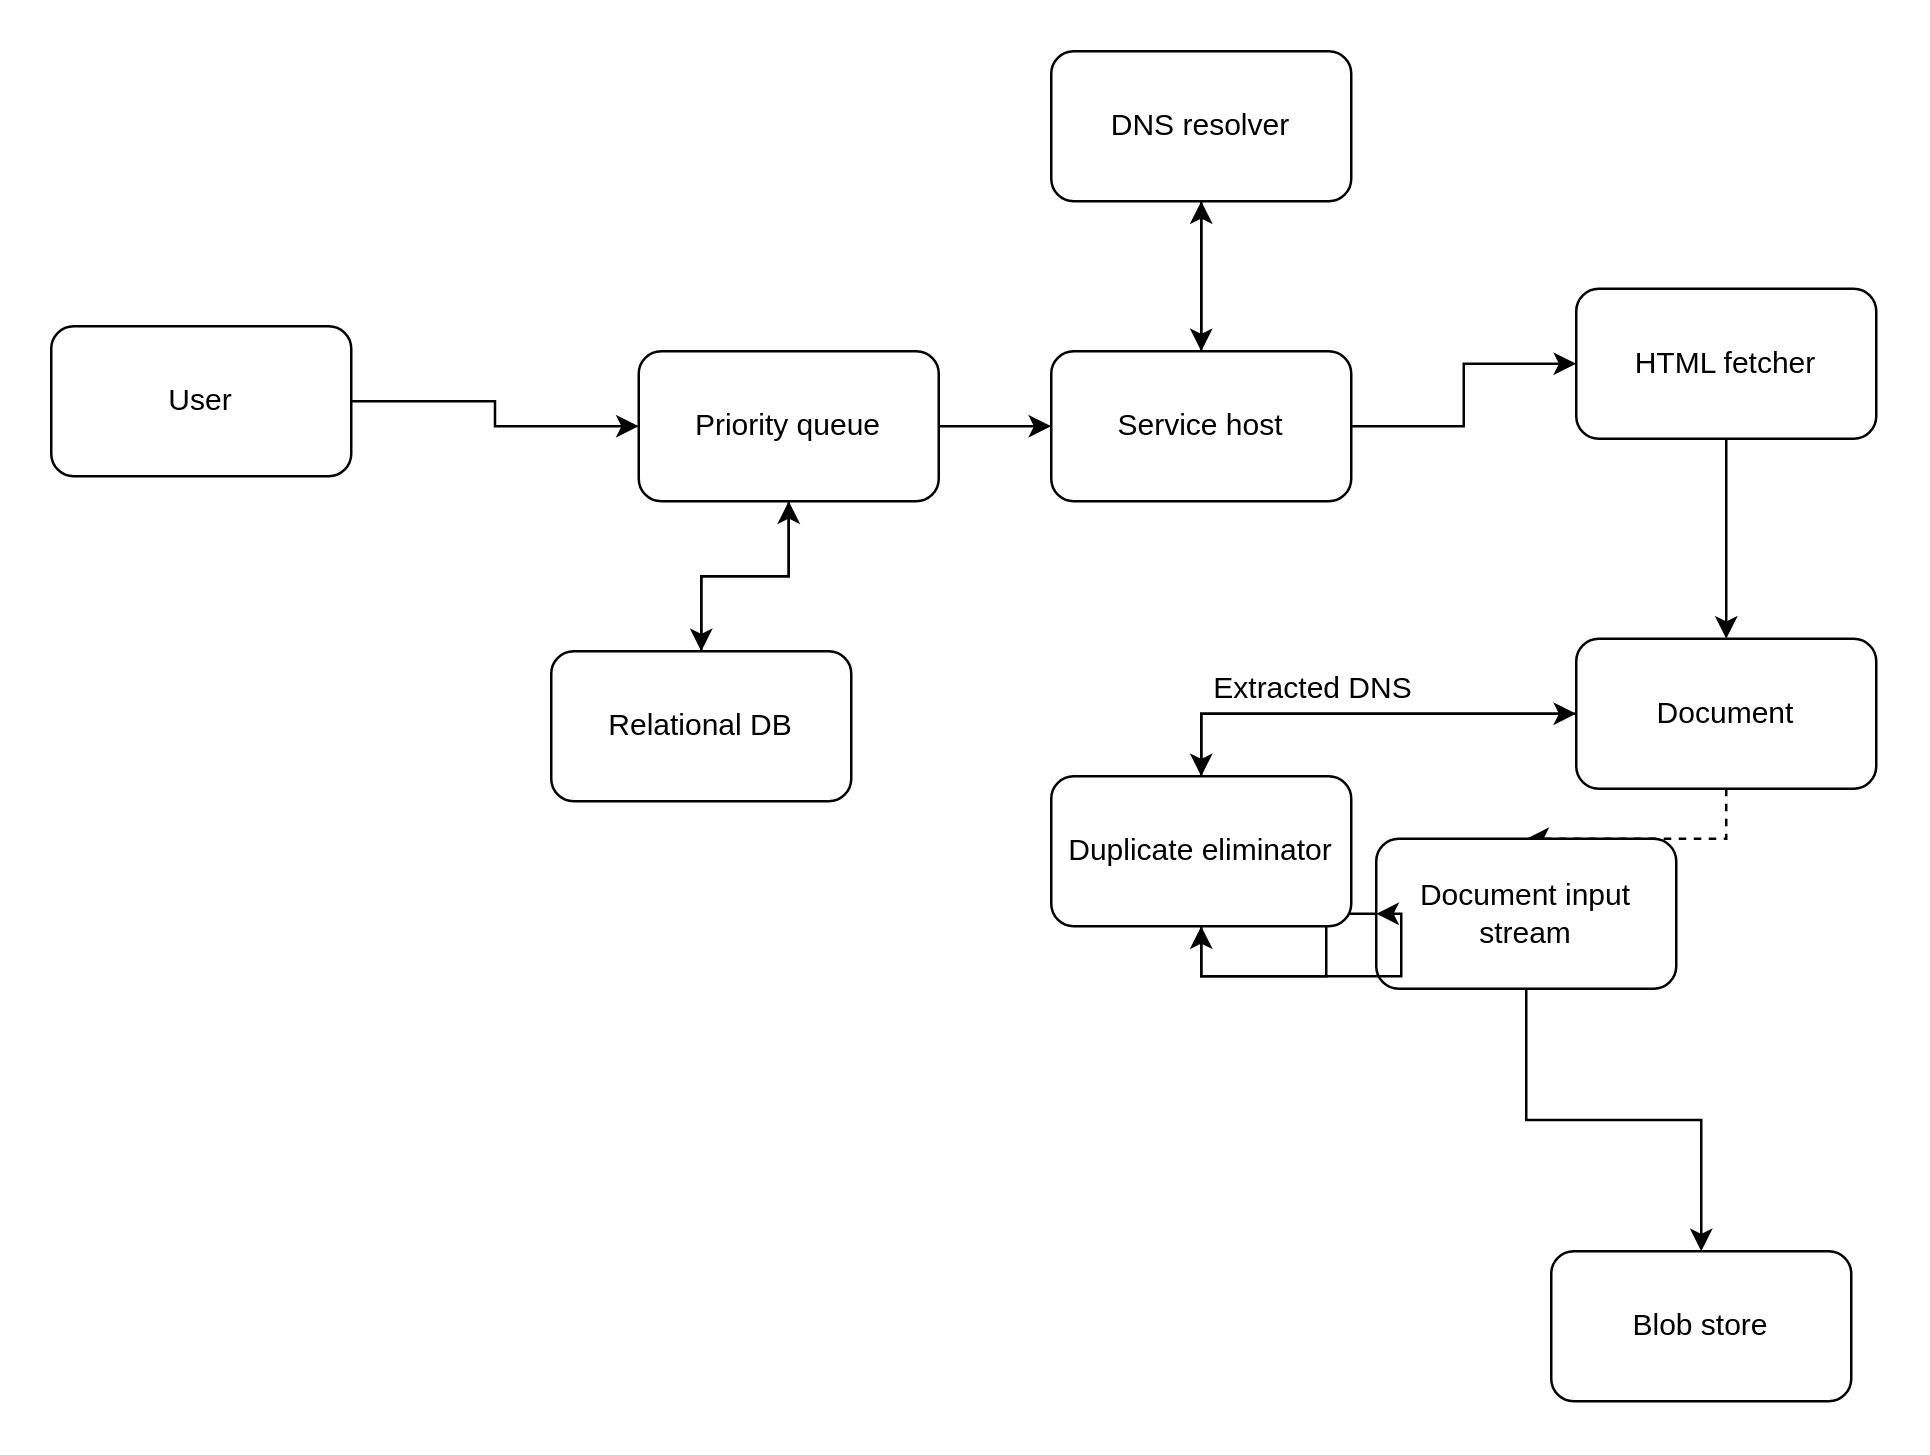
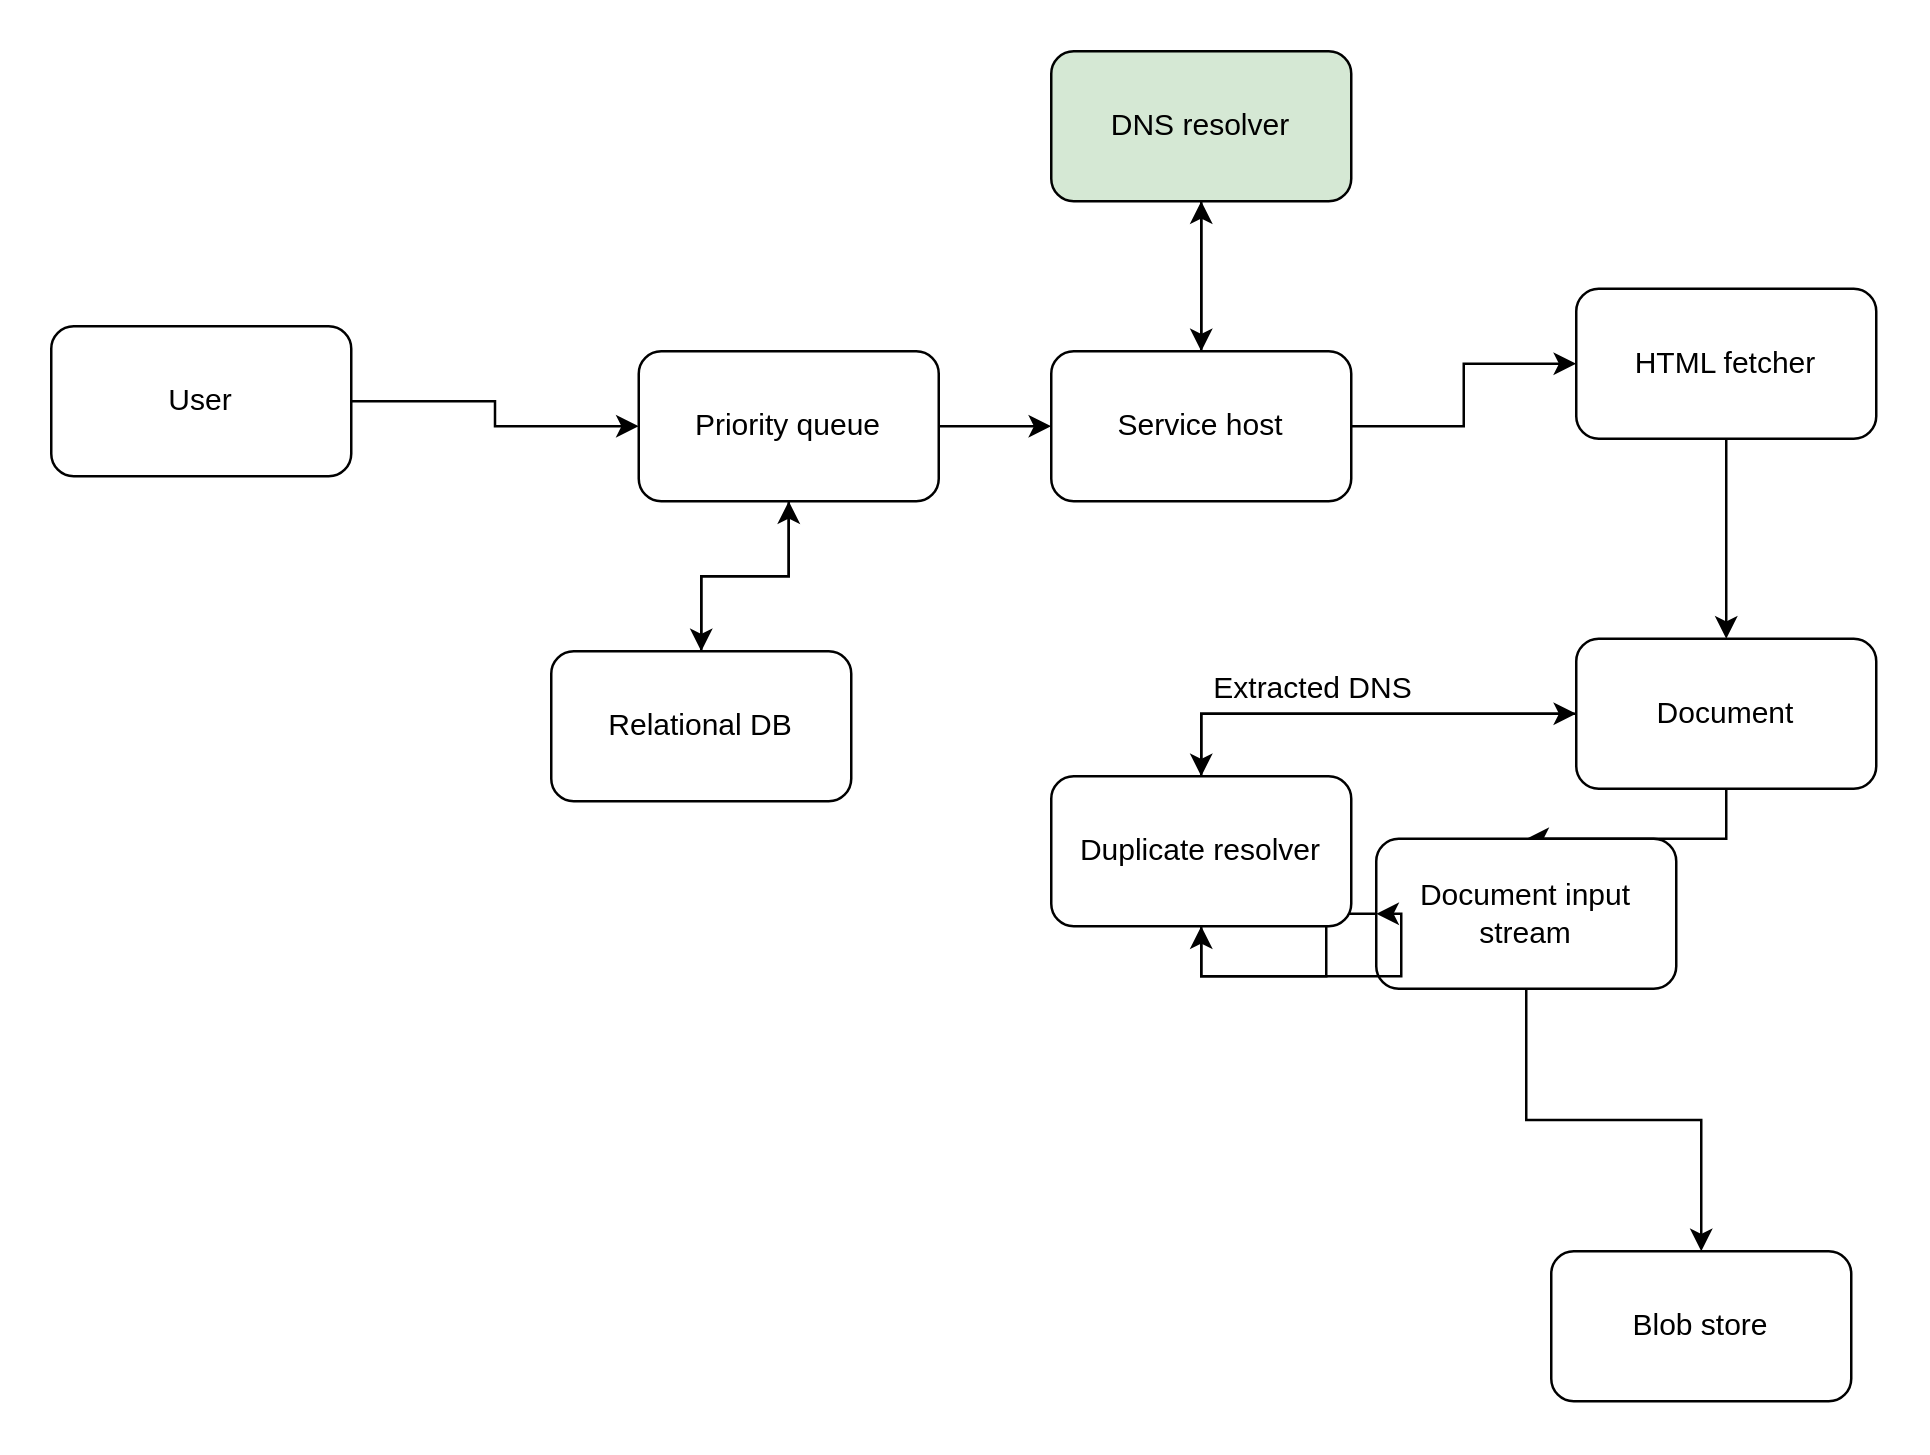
node "DNS resolver": fillcolor #ffffff -> #d5e8d4
edge "Document" -> "Document input stream": style dashed -> solid
node "Duplicate eliminator": label "Duplicate eliminator" -> "Duplicate resolver"
